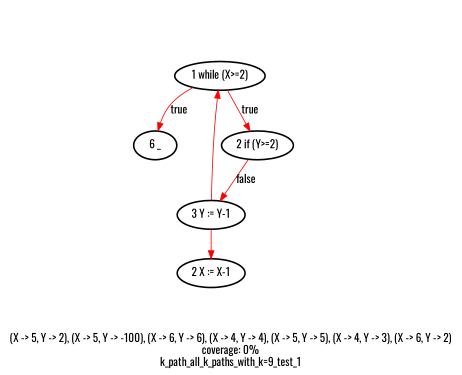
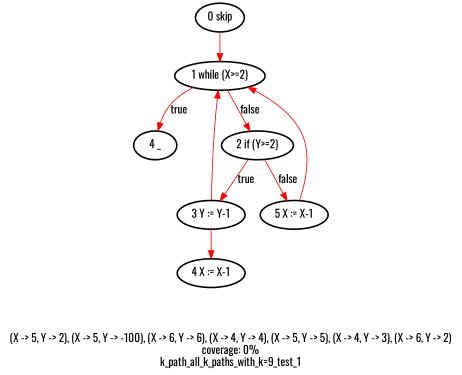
node "0 skip": added
edge "1 while (X>=2)" -> "2 if (Y>=2)": label "true" -> "false"
node "6 _": label "6 _" -> "4 _"
edge "2 if (Y>=2)" -> "3 Y := Y-1": label "false" -> "true"
node "5 X := X-1": added
node "2 X := X-1": label "2 X := X-1" -> "4 X := X-1"
